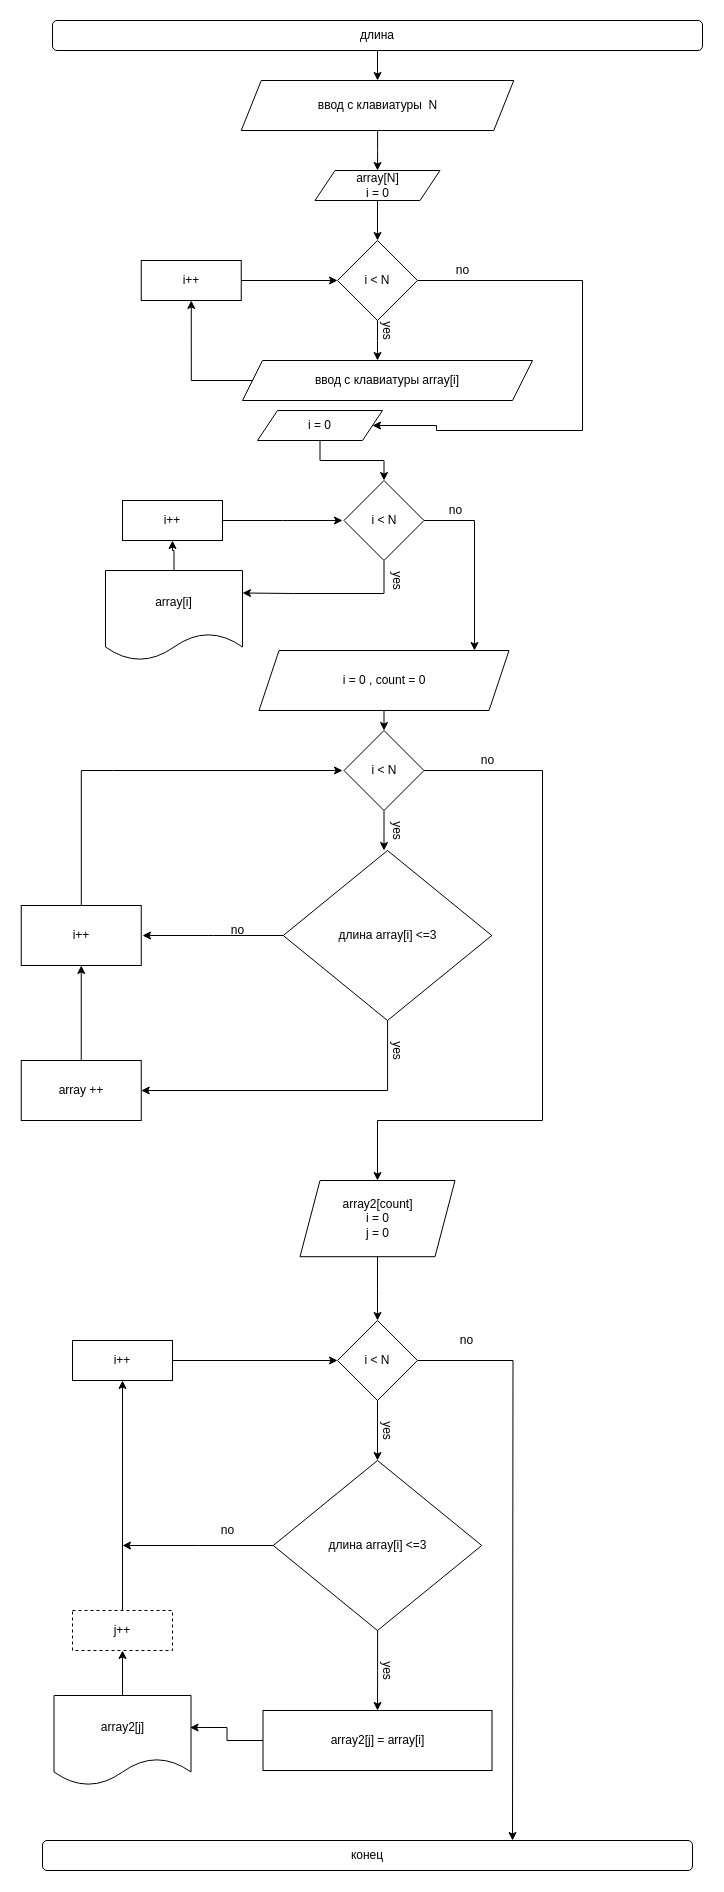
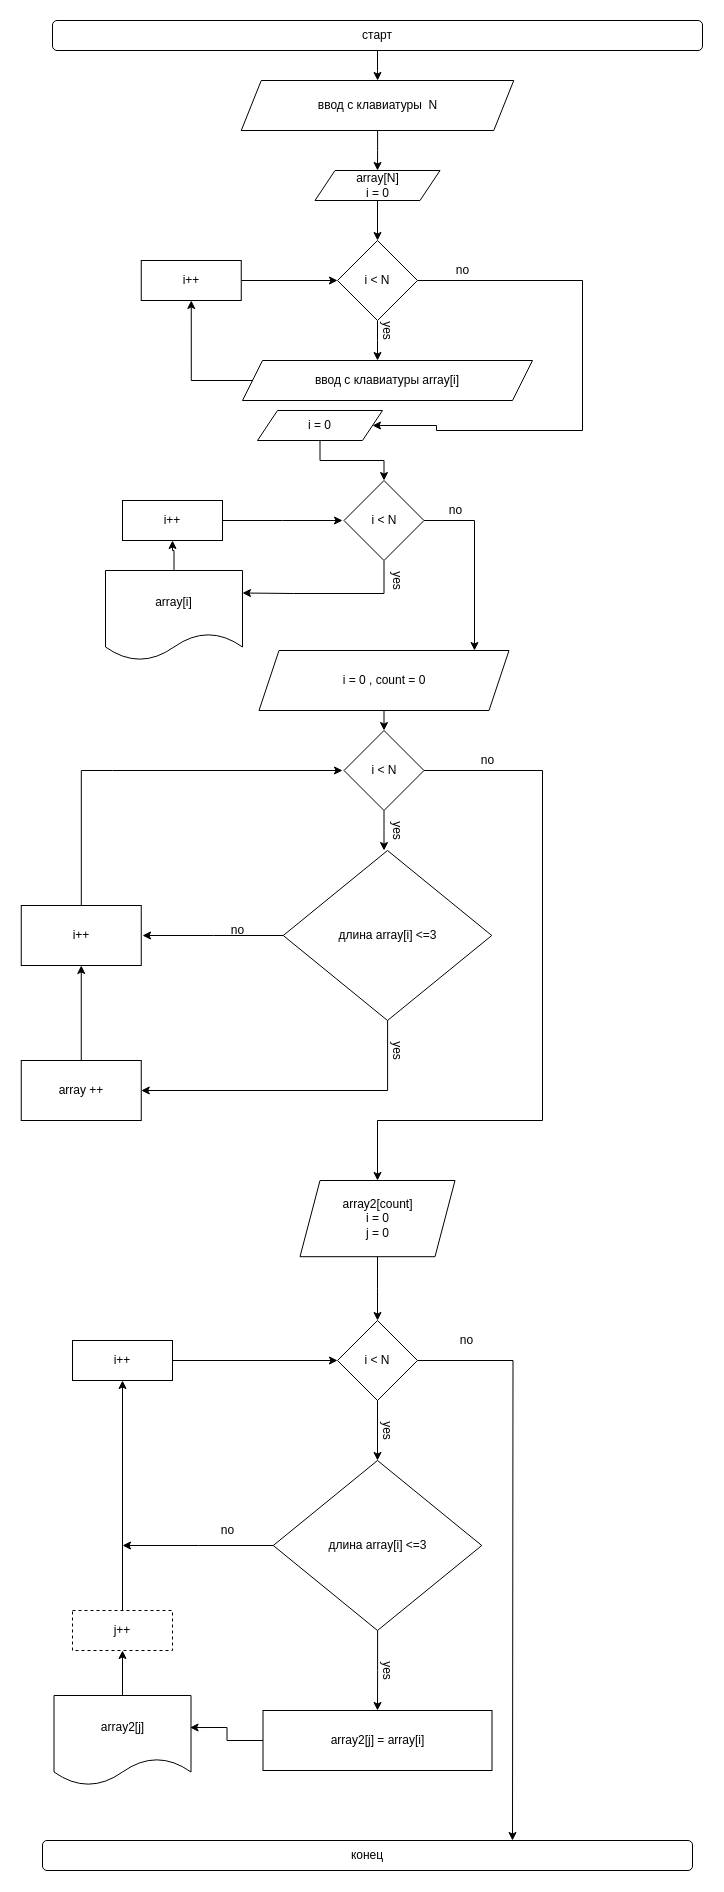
node "длина": label "длина" -> "старт"
